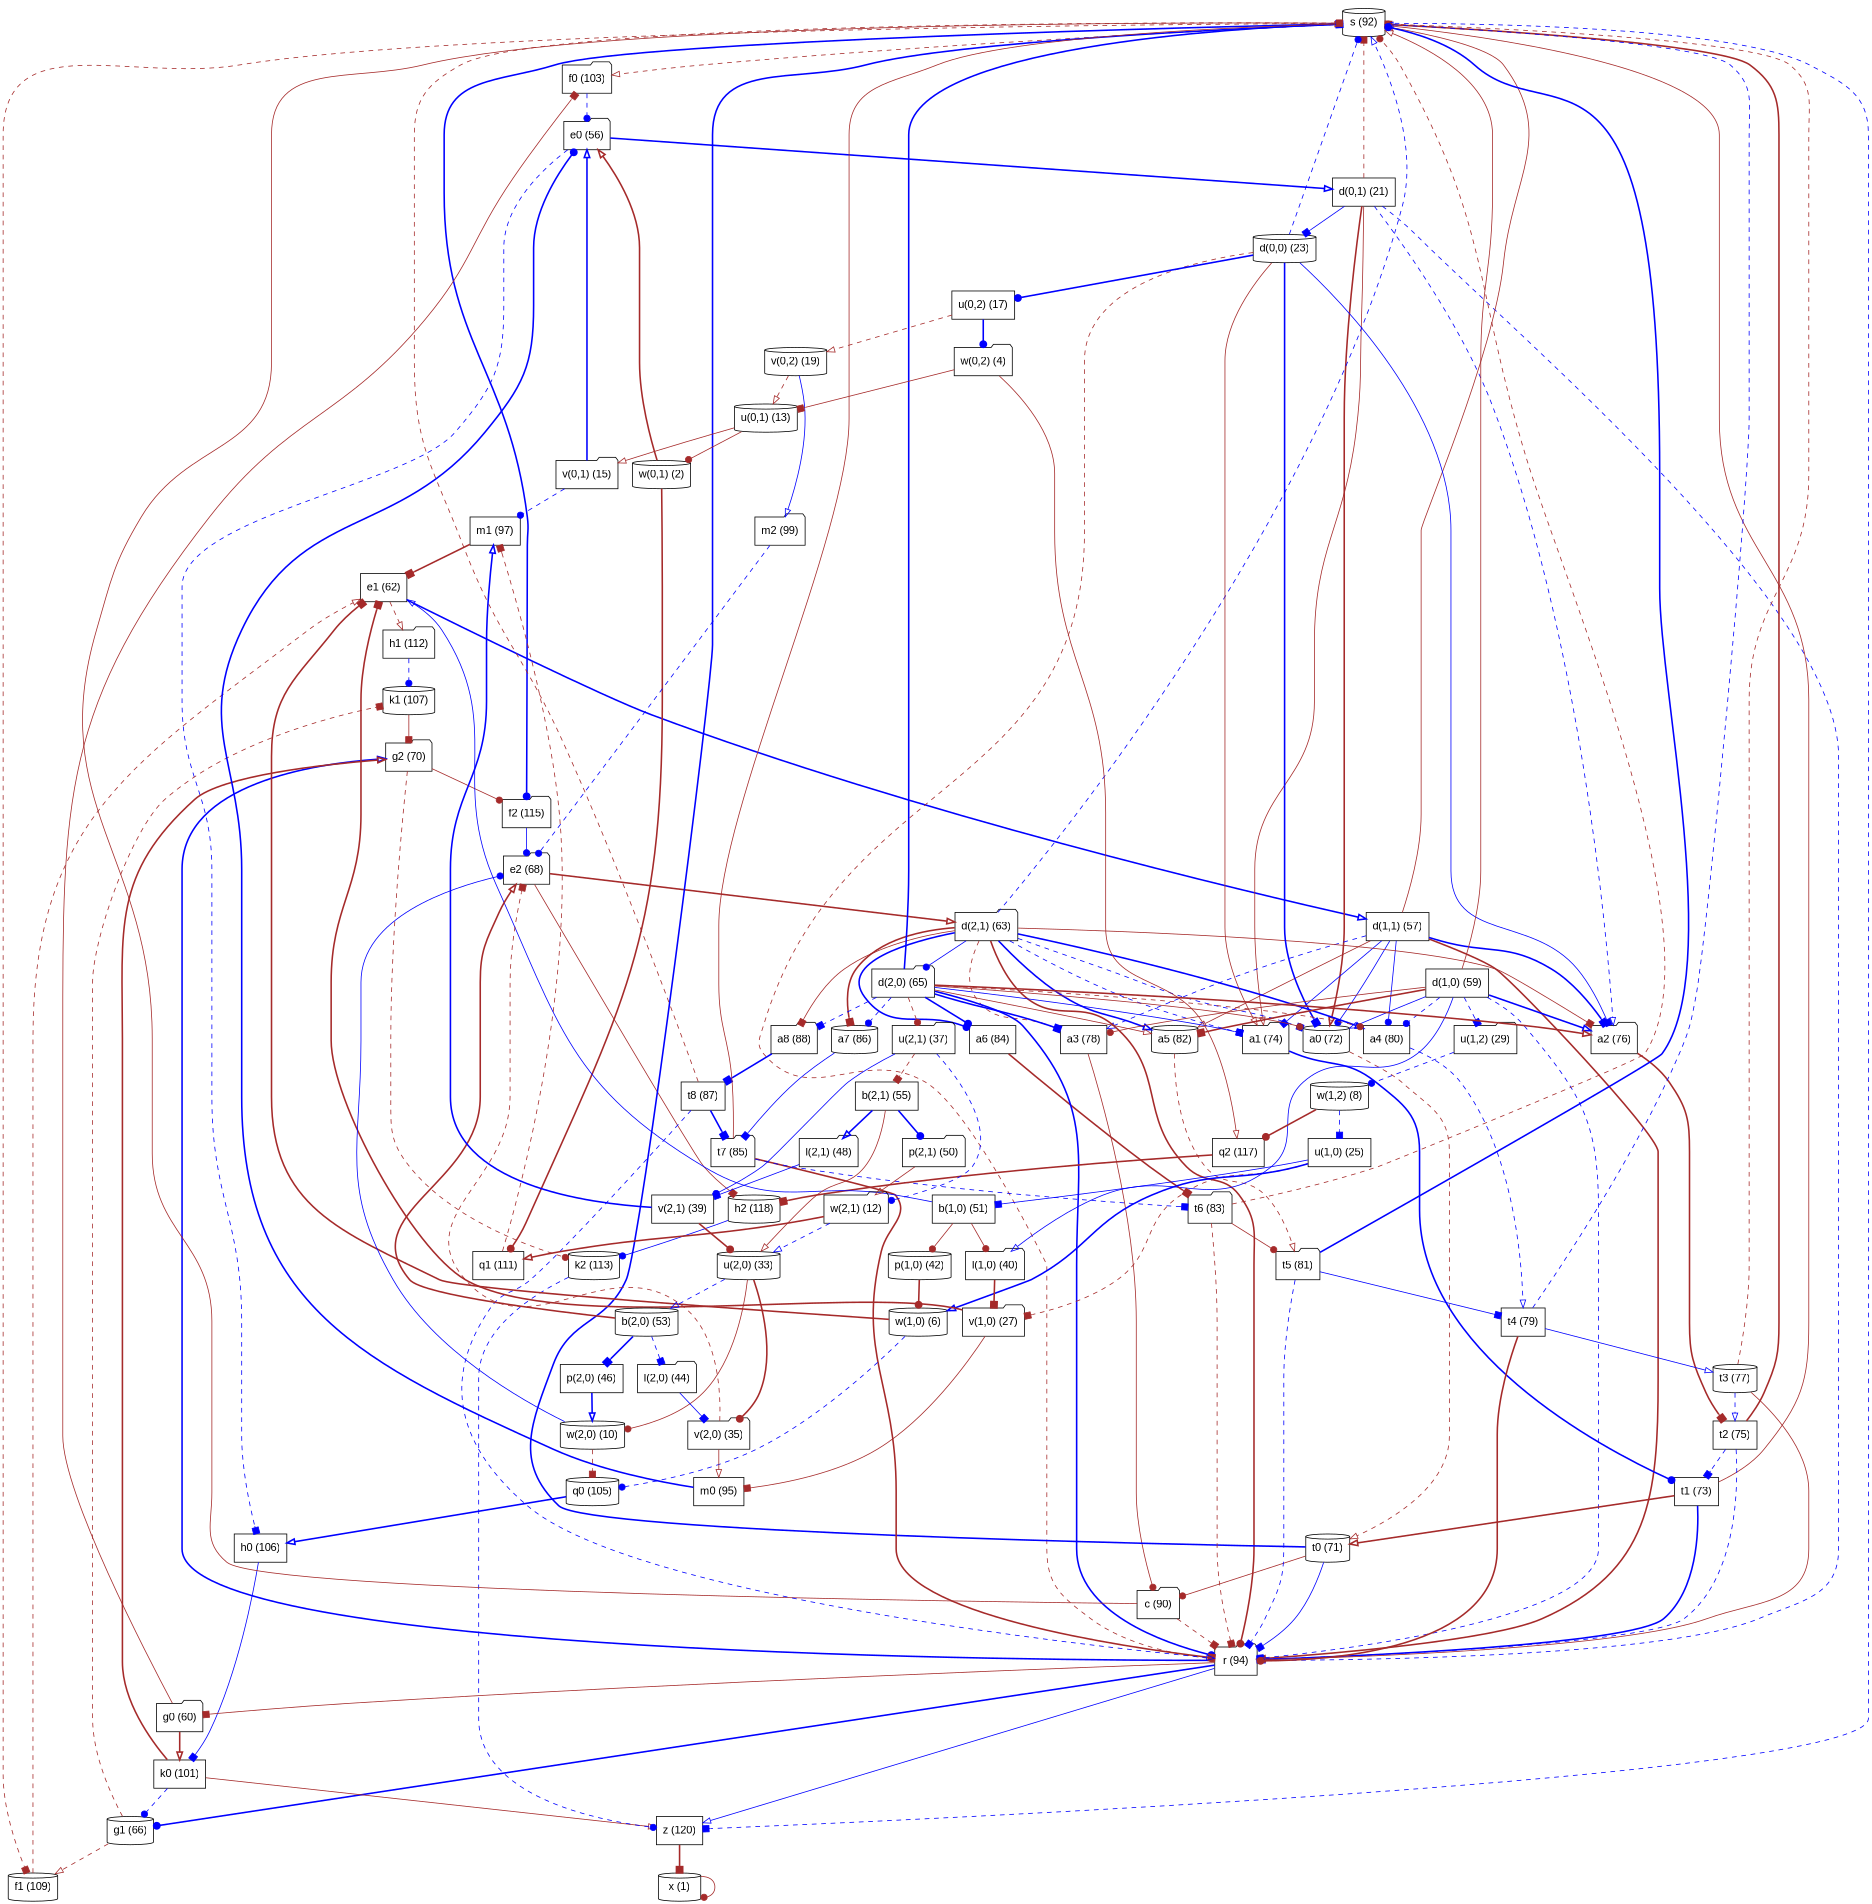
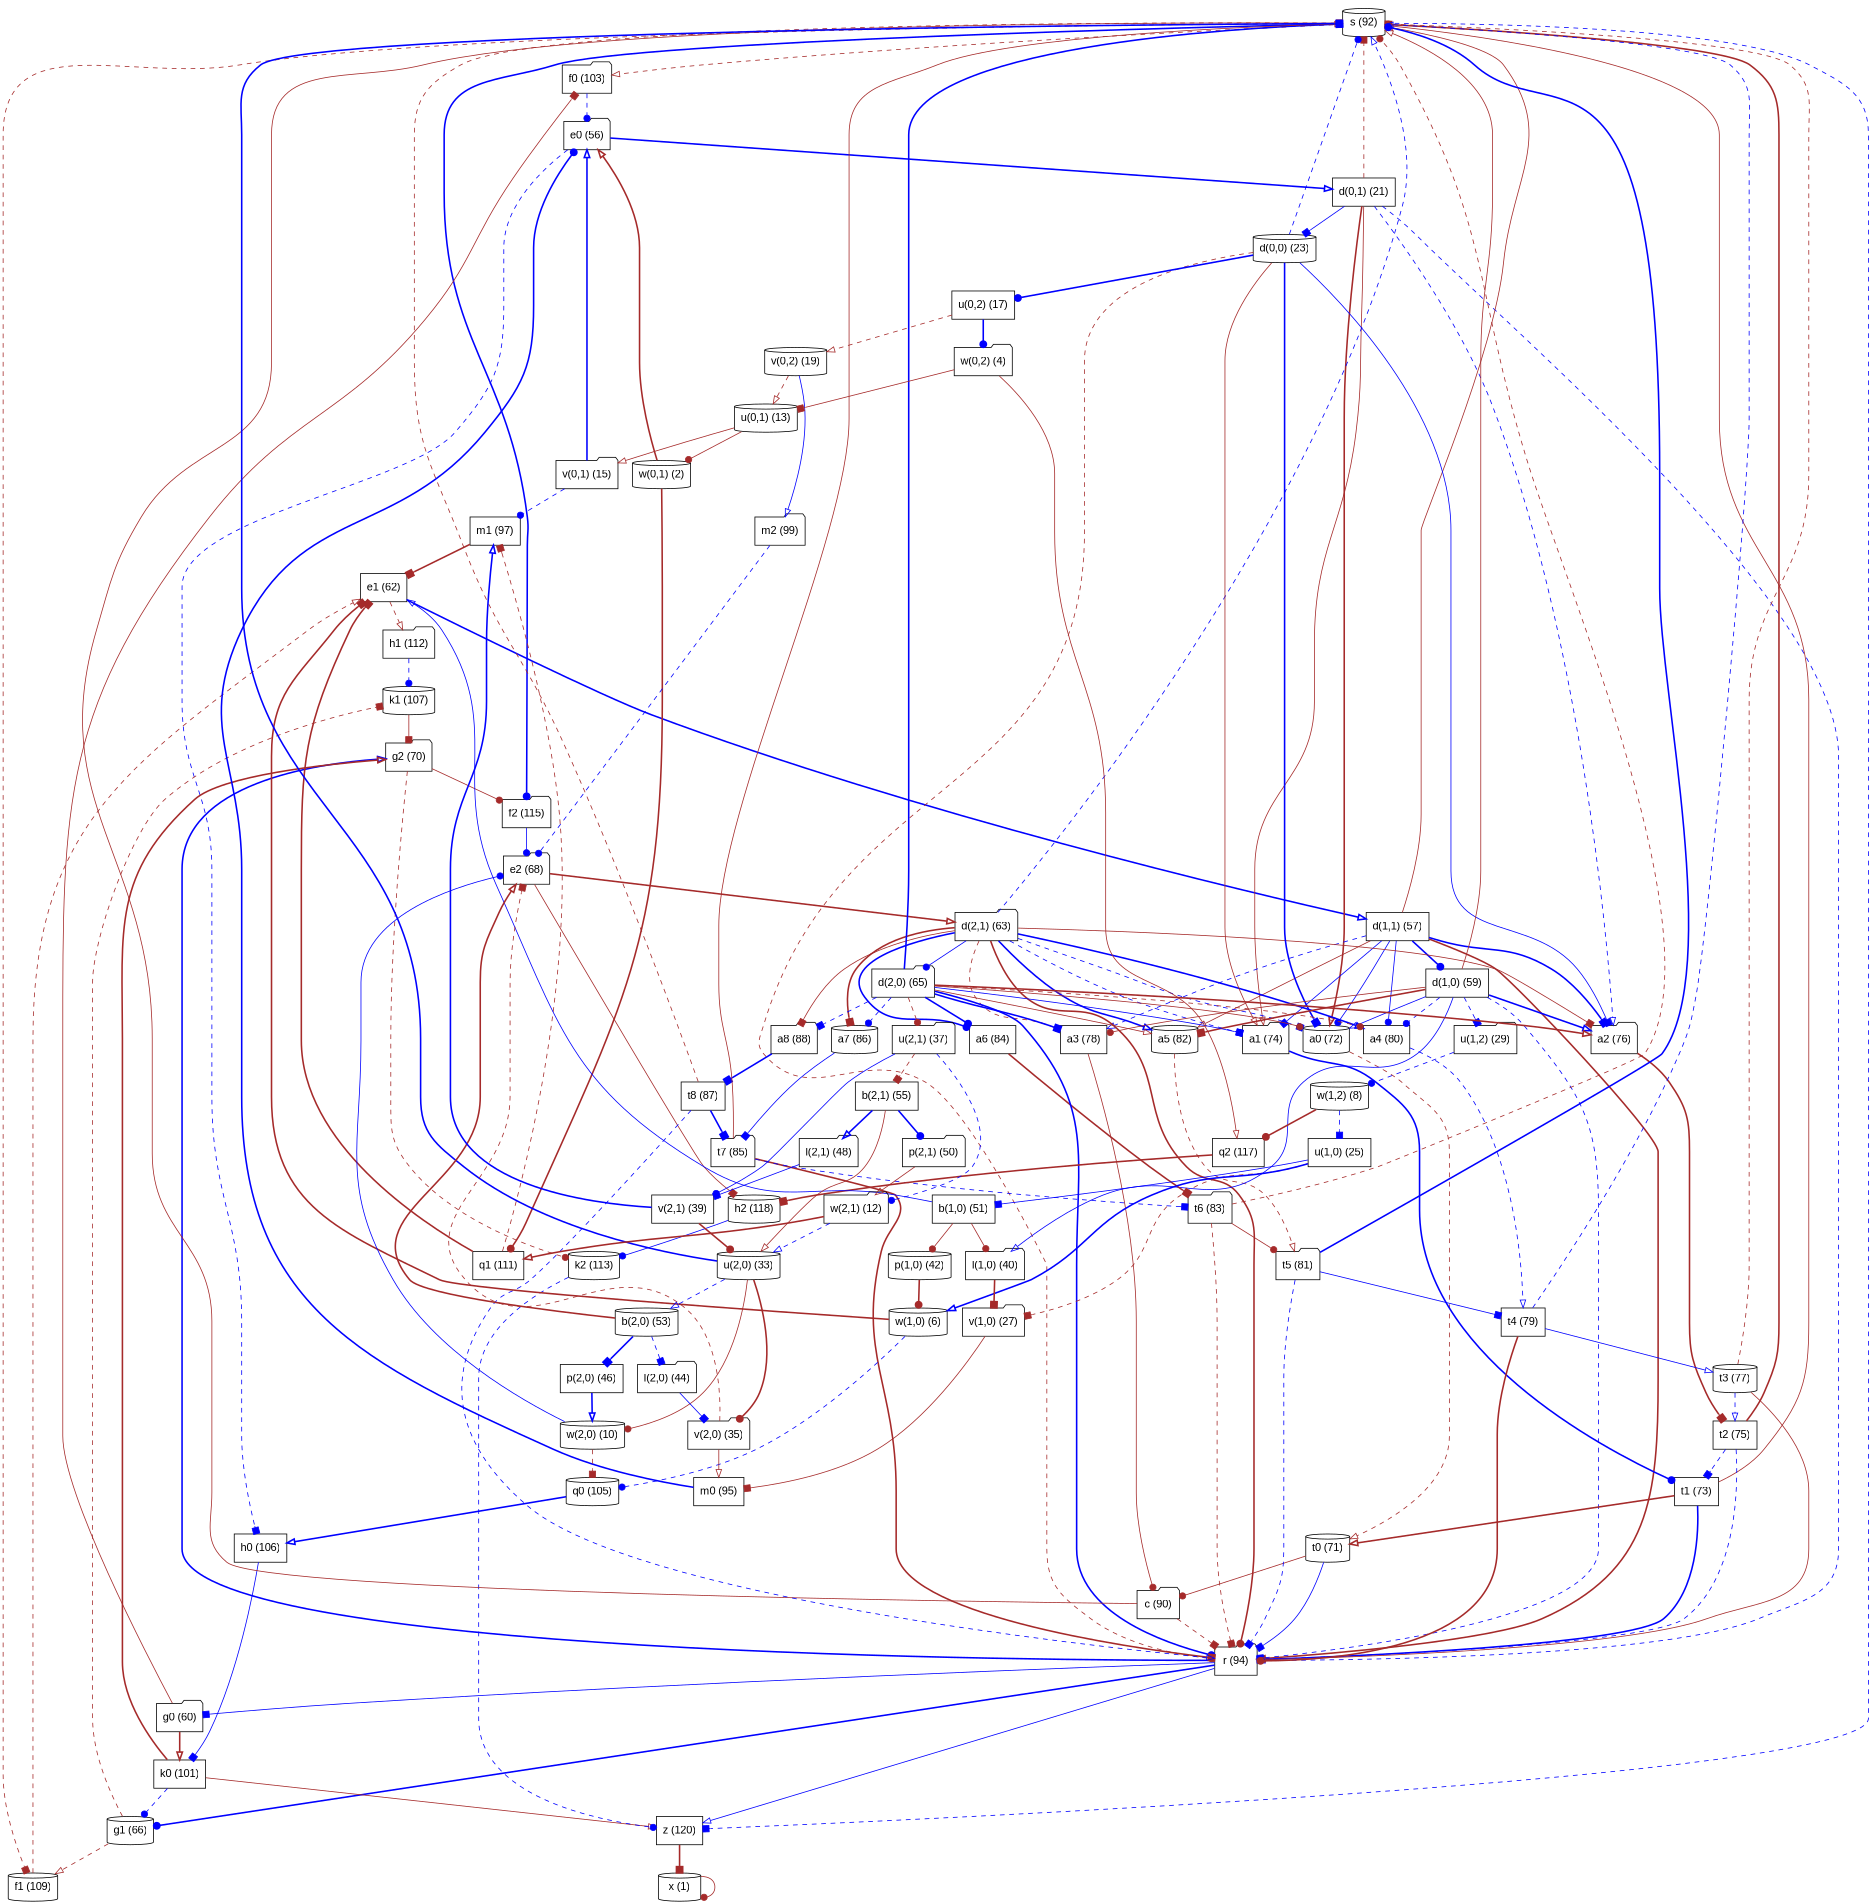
edge "d(1,1) (57)" -> "d(1,0) (59)": added
edge "t0 (71)" -> "s (92)": now "u(2,0) (33)" -> "s (92)"
edge "v(1,0) (27)" -> "e1 (62)": now "q1 (111)" -> "e1 (62)"
edge "r (94)" -> "g0 (60)": color brown -> blue
